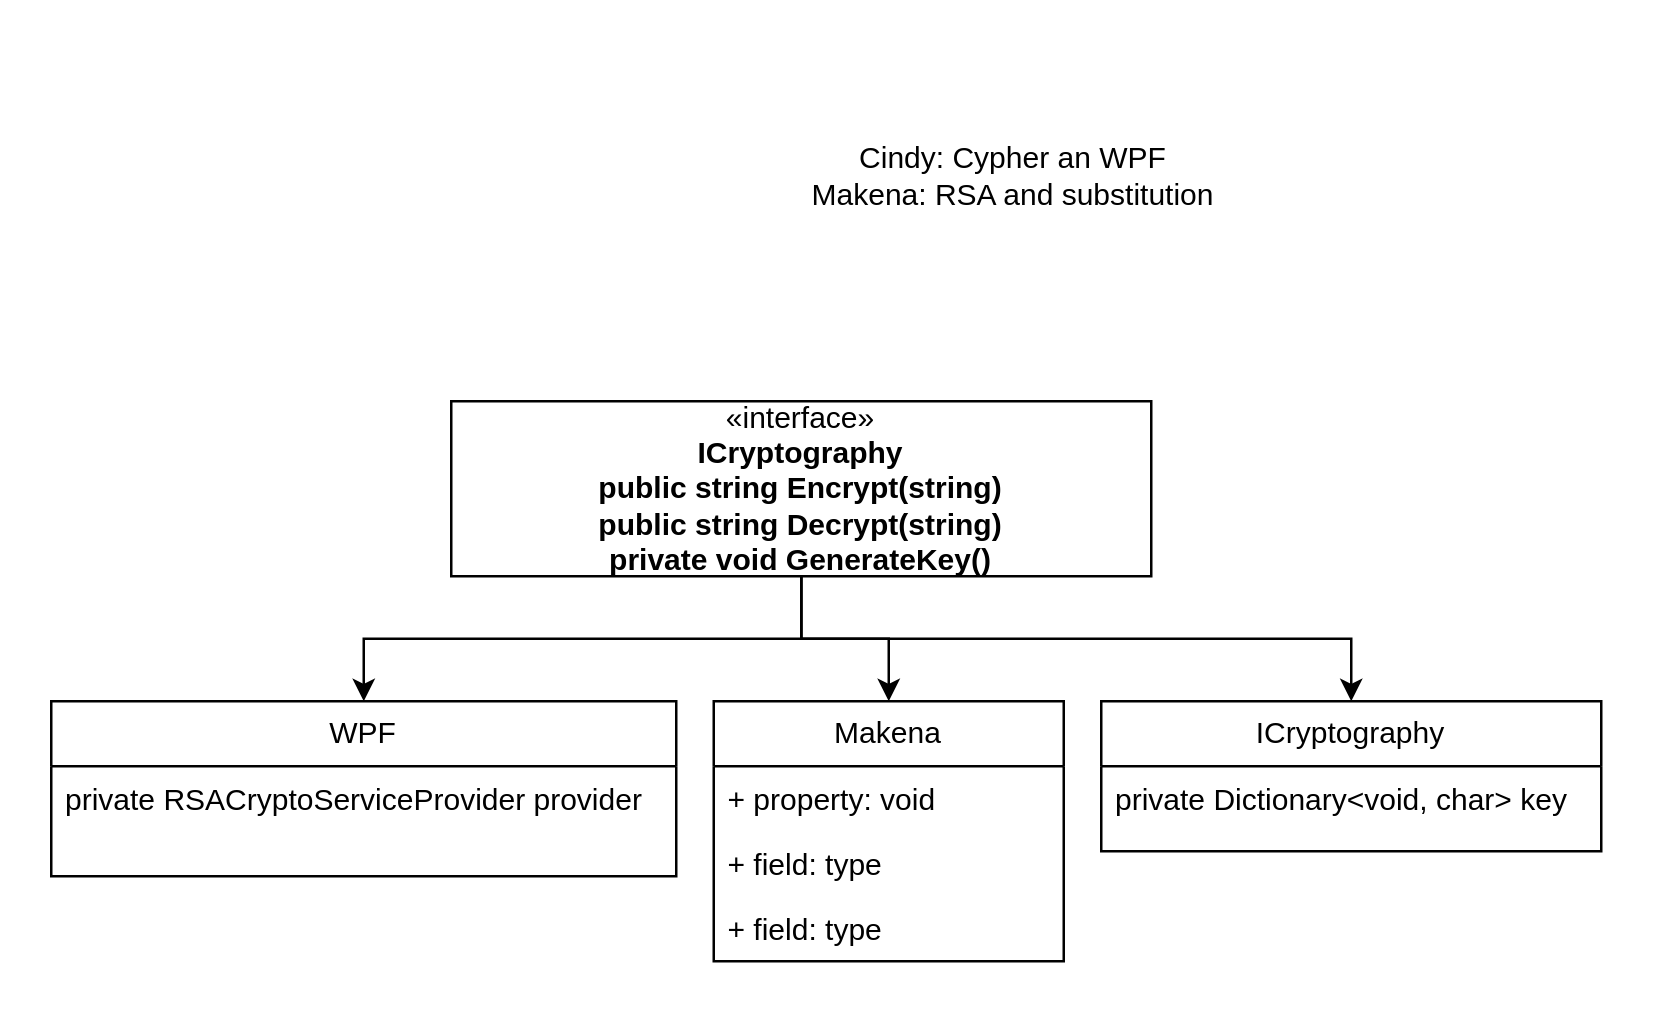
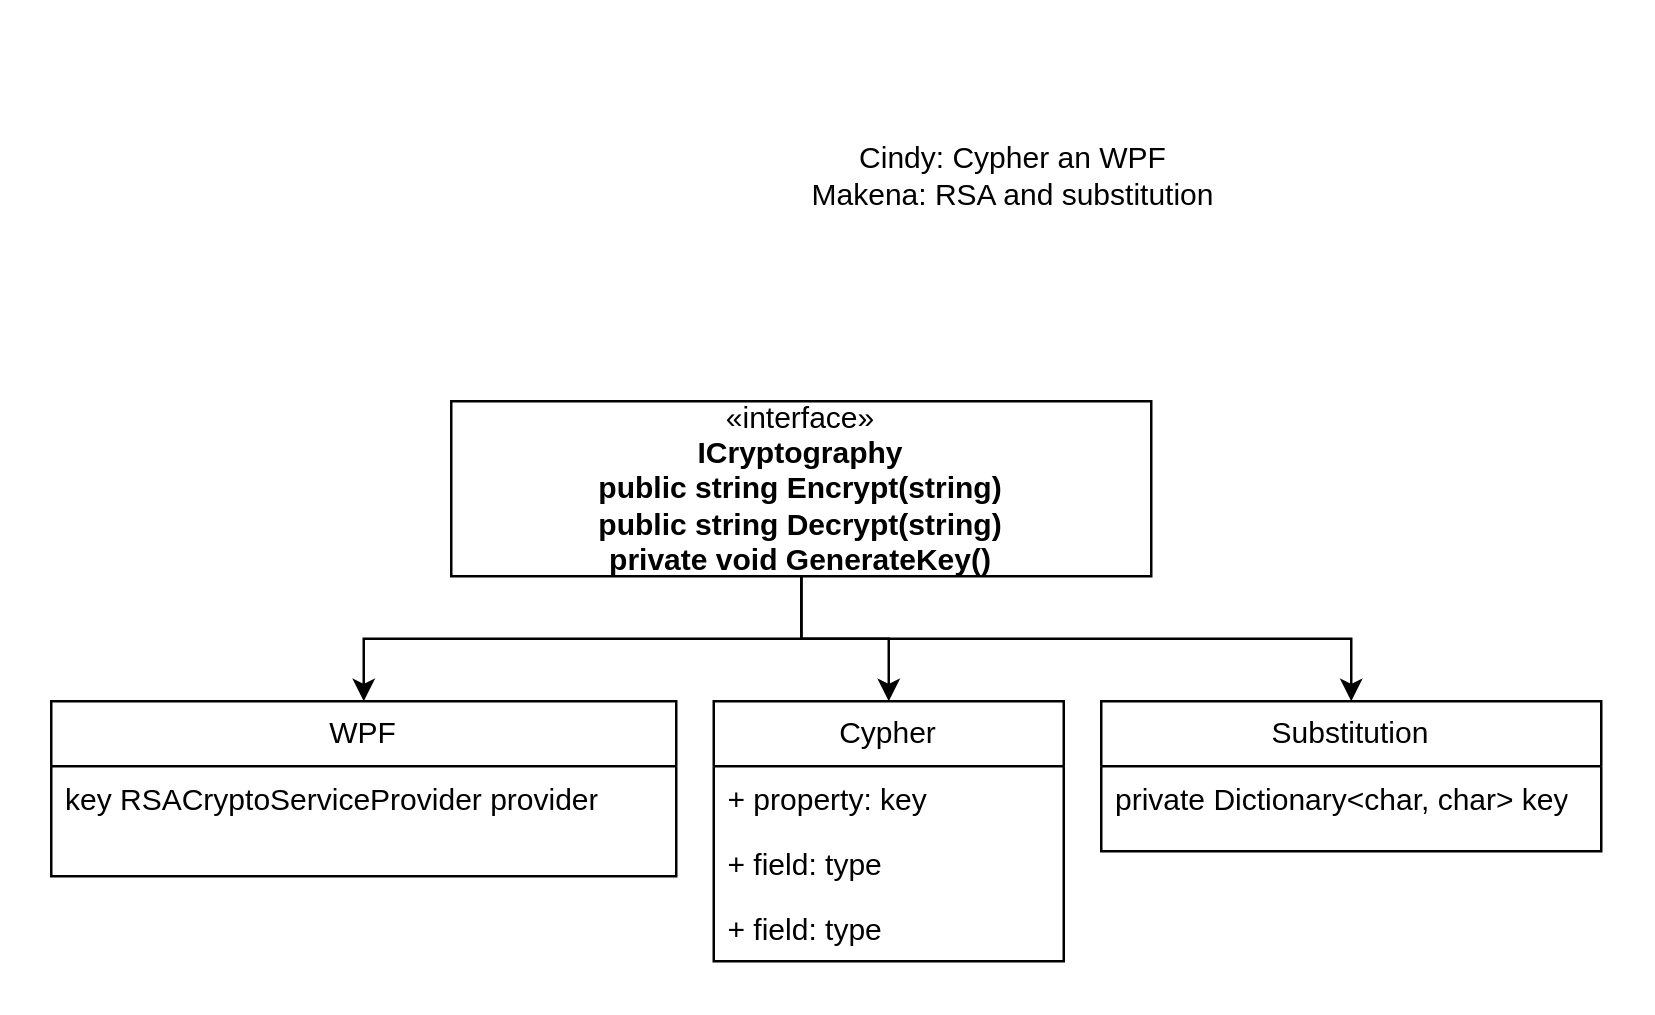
node "Makena": label "Makena" -> "Cypher"
node "ICryptography": label "ICryptography" -> "Substitution"
node "+ property: void": label "+ property: void" -> "+ property: key"
node "private RSACryptoServiceProvider provider": label "private RSACryptoServiceProvider provider" -> "key RSACryptoServiceProvider provider"
node "private Dictionary<void, char> key": label "private Dictionary<void, char> key" -> "private Dictionary<char, char> key"
